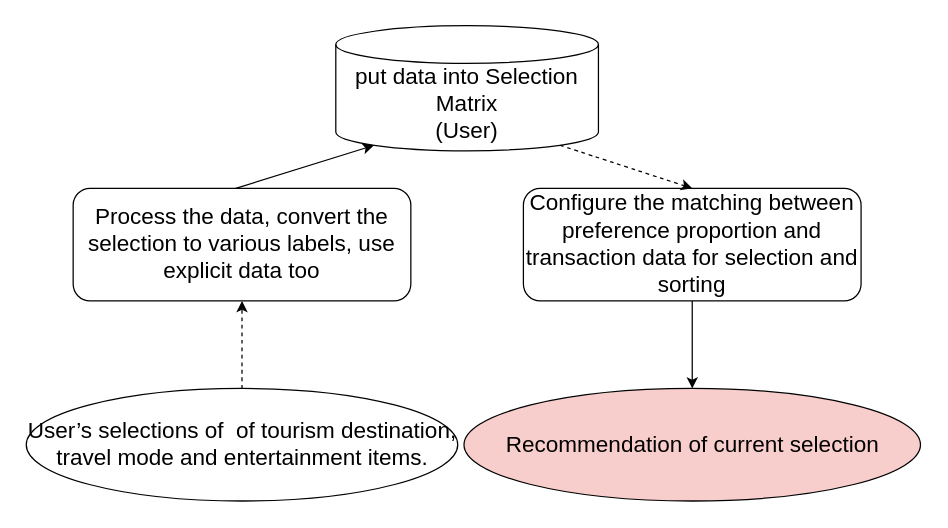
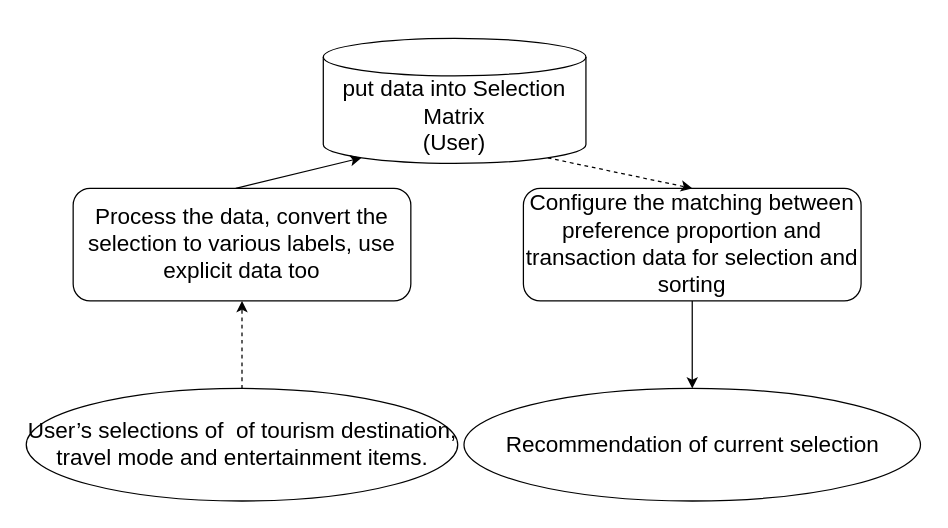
node "put data into Selection Matrix (User)": moved (467, 88) -> (454, 101)
node "Recommendation of current selection": fillcolor #f8cecc -> #ffffff
